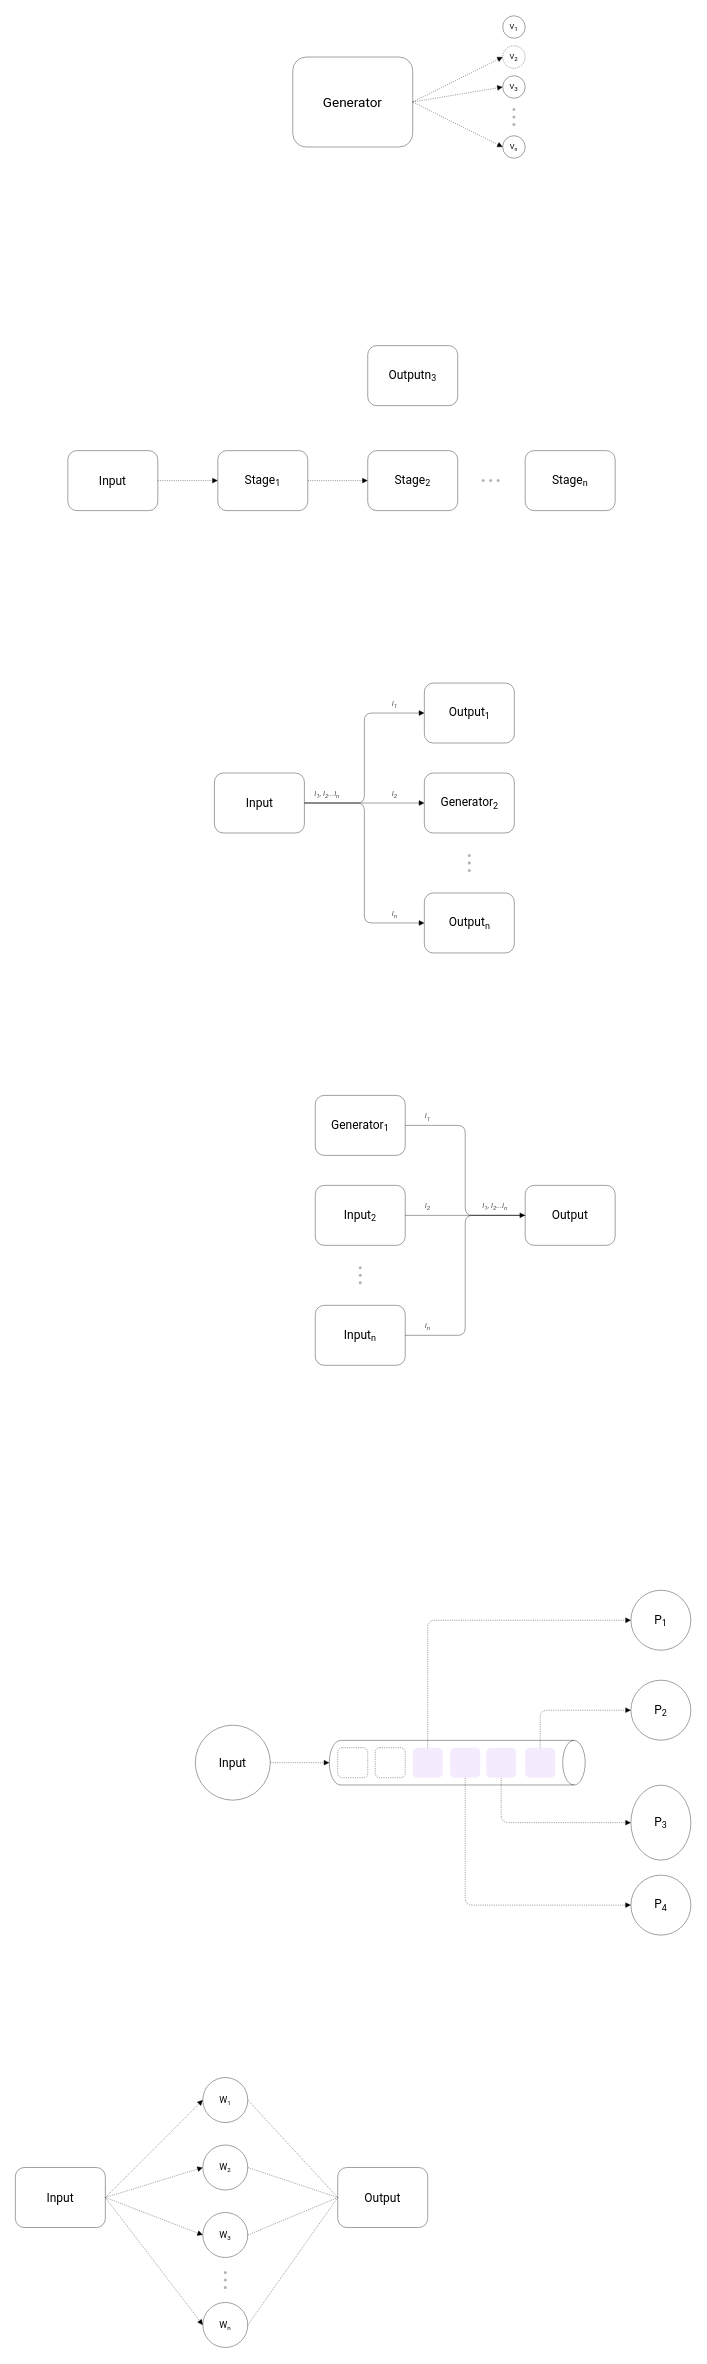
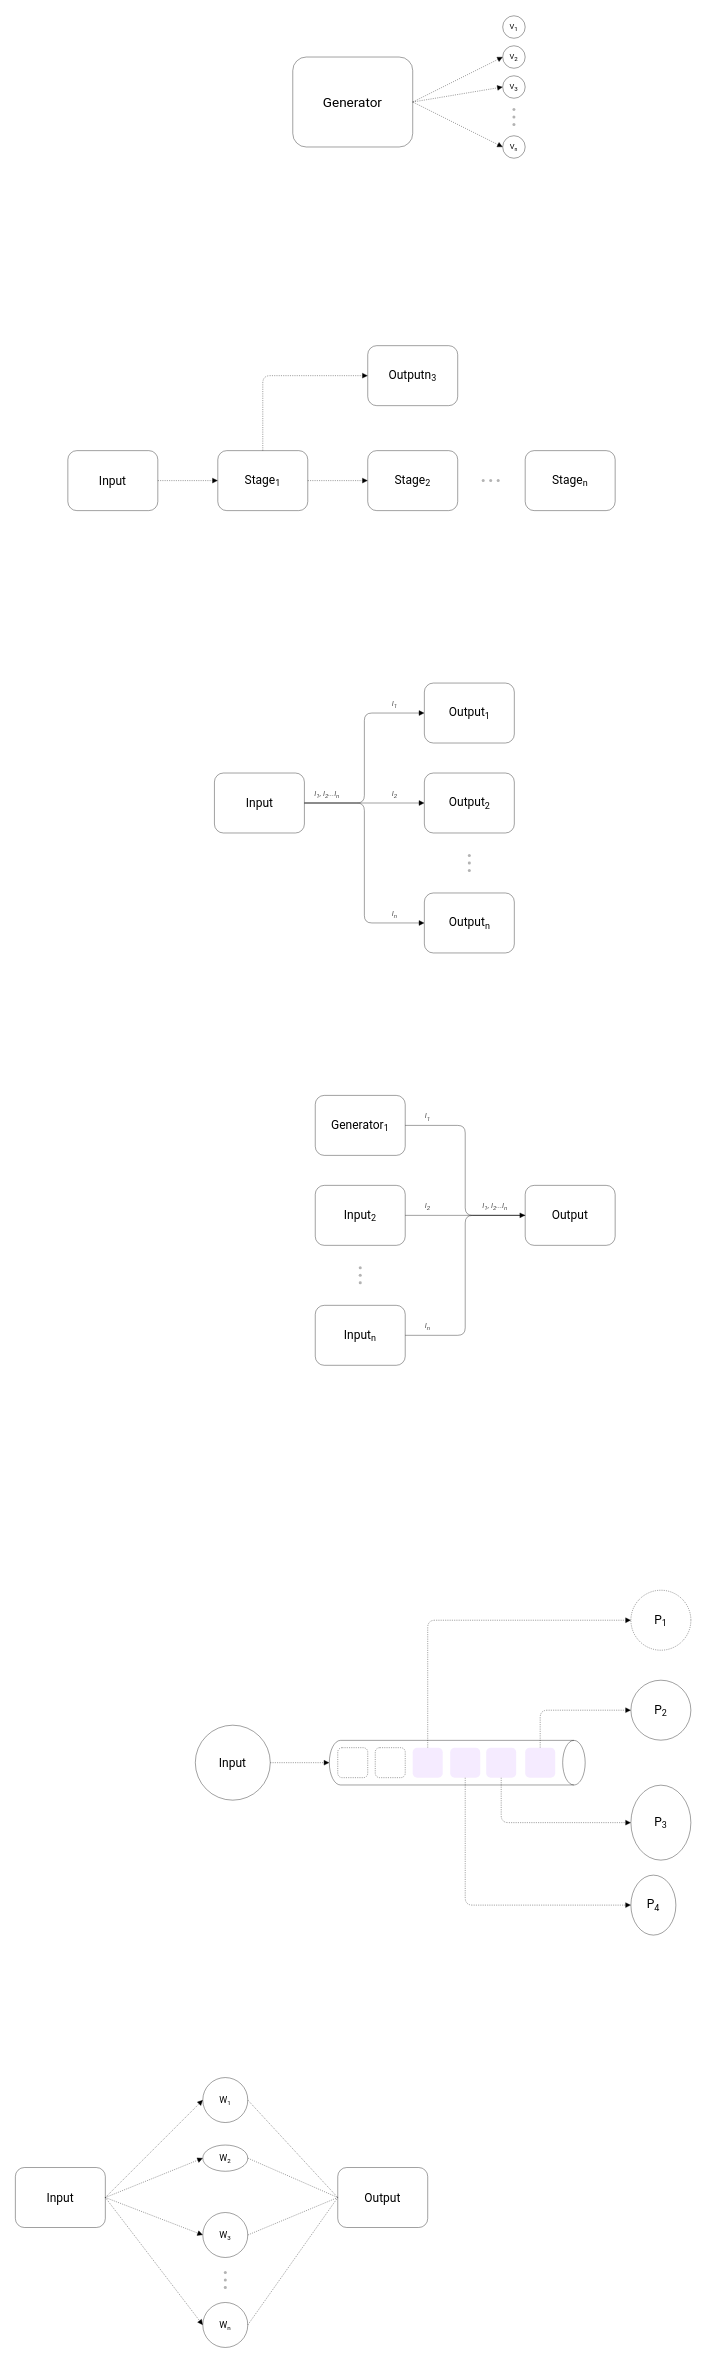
node "V2": style dashed -> solid
edge "Stage1" -> "Outputn3": added
node "Generator2": label "Generator2" -> "Output2"
node "P1": style solid -> dashed
node "P4": size 60x60 -> 45x60
node "W2": size 45x45 -> 45x26
